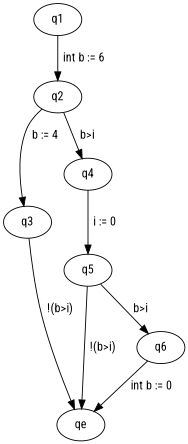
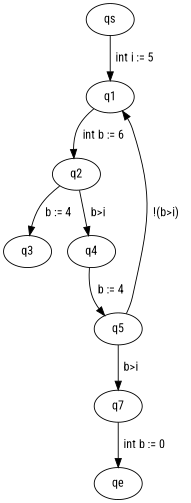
node "qs": added
edge "q4" -> "q5": label "  i := 0   " -> "  b := 4   "
edge "q3" -> "qe": removed, label "!(b>i)"
edge "q5" -> "qe": now "q5" -> "q1"
node "q6": label "q6" -> "q7"
